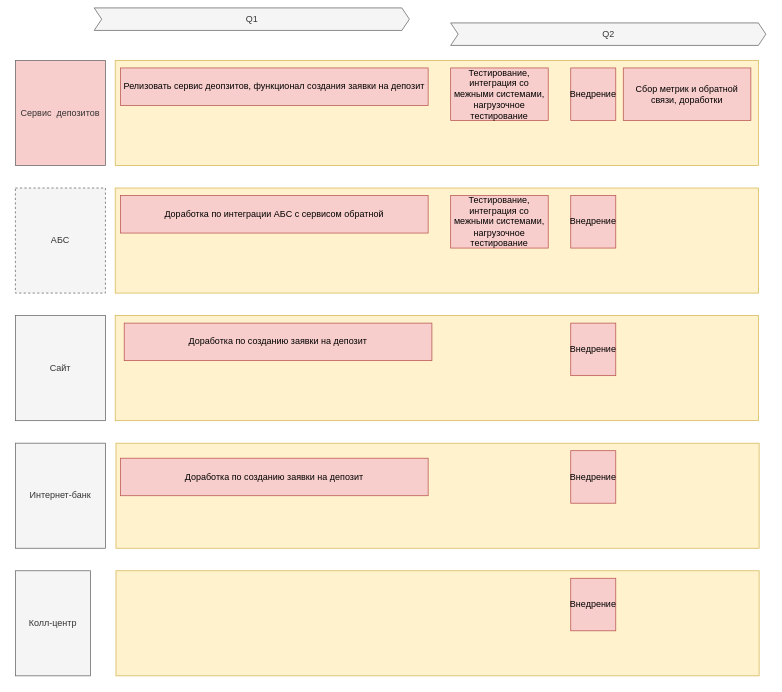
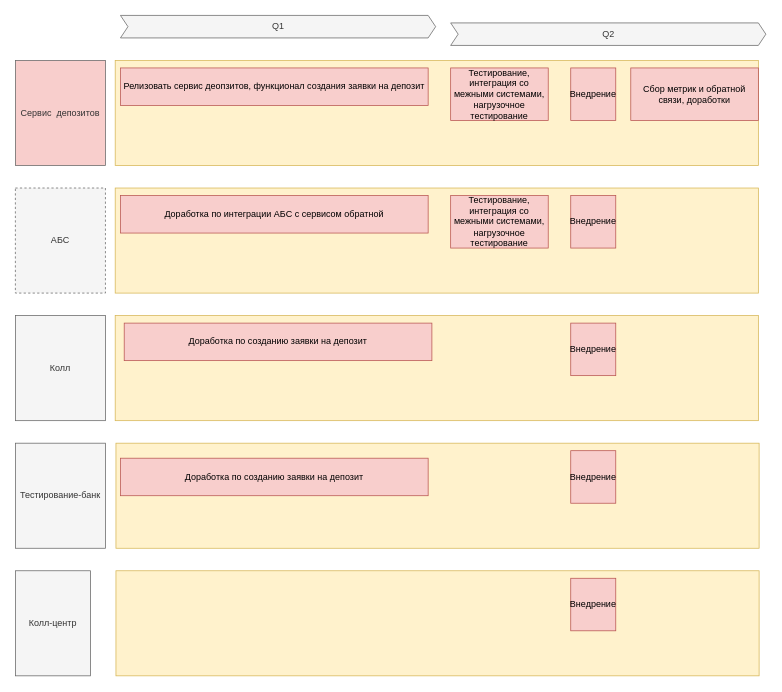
node "Q1": moved (252, 19) -> (278, 27)
node "Сбор метрик и обратной связи, доработки": moved (687, 94) -> (694, 94)
node "Сайт": label "Сайт" -> "Колл"
node "Интернет-банк": label "Интернет-банк" -> "Тестирование-банк"
